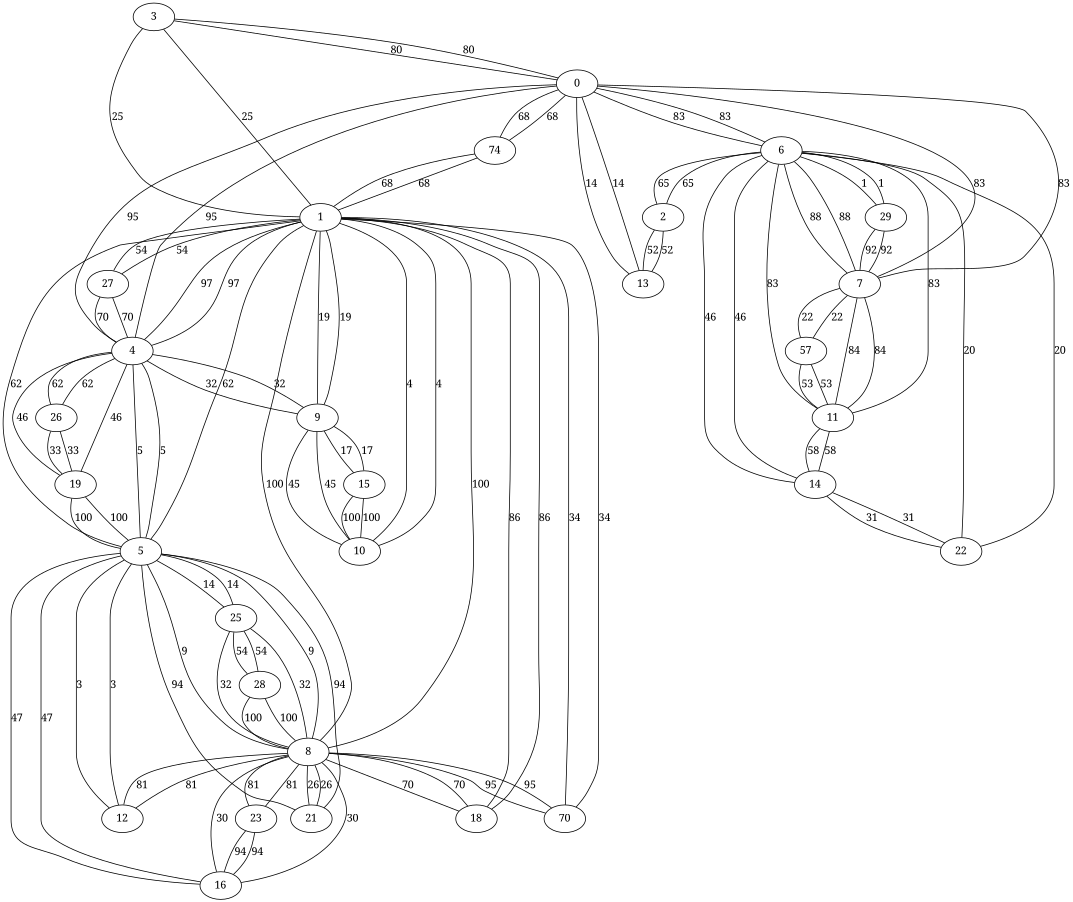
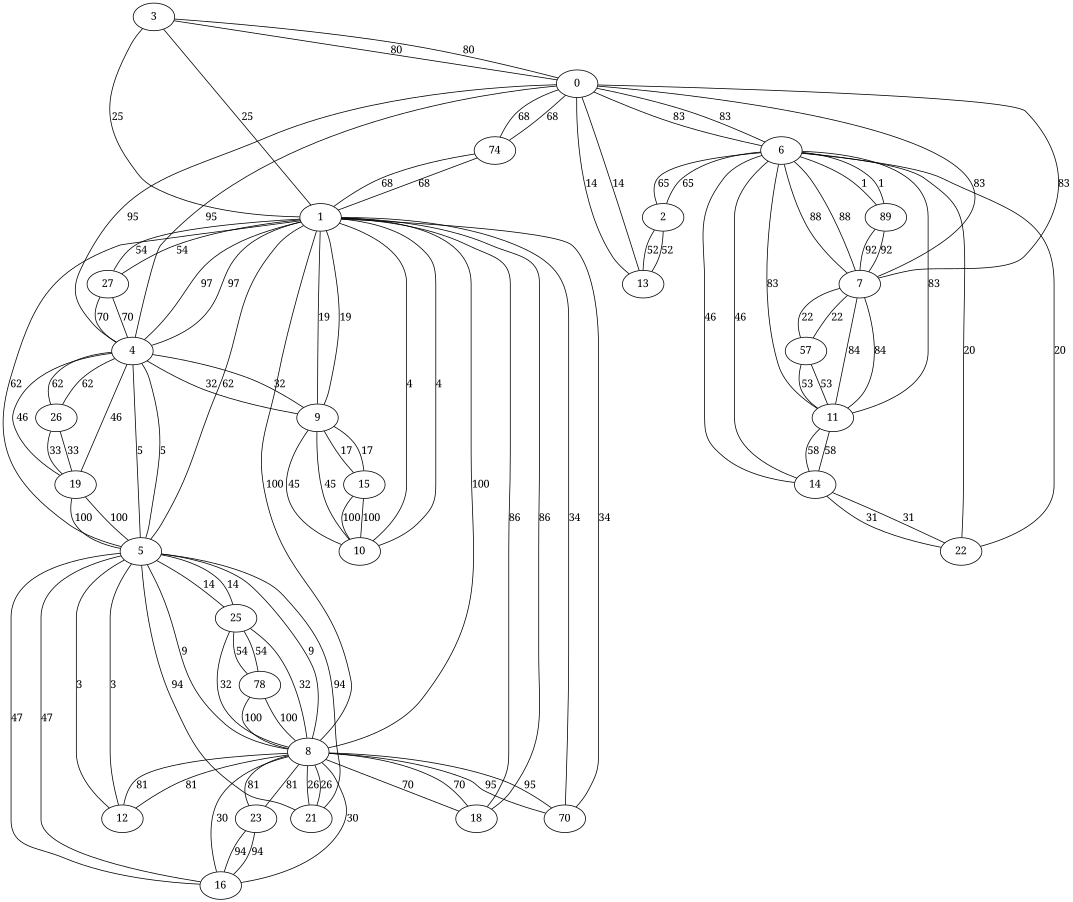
node "29": label "29" -> "89"
node "28": label "28" -> "78"
